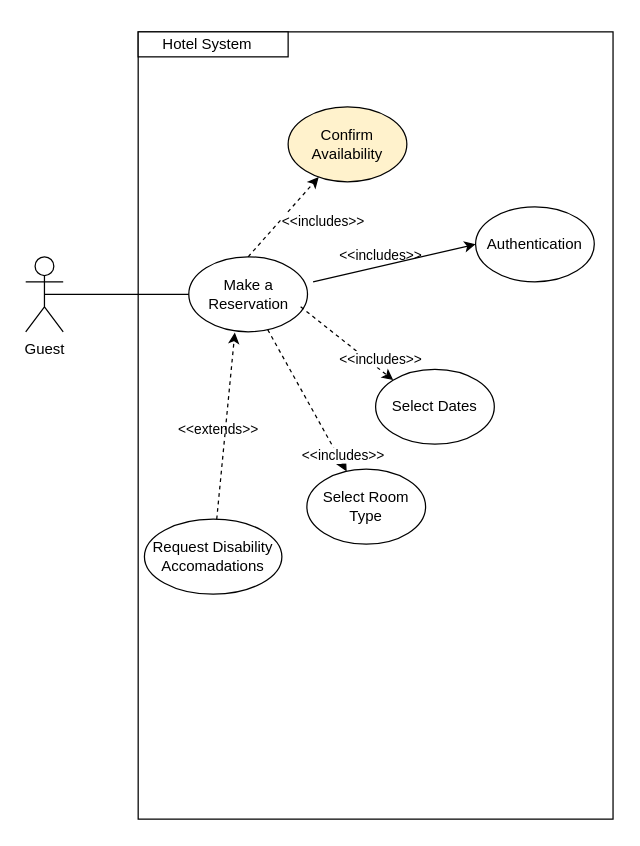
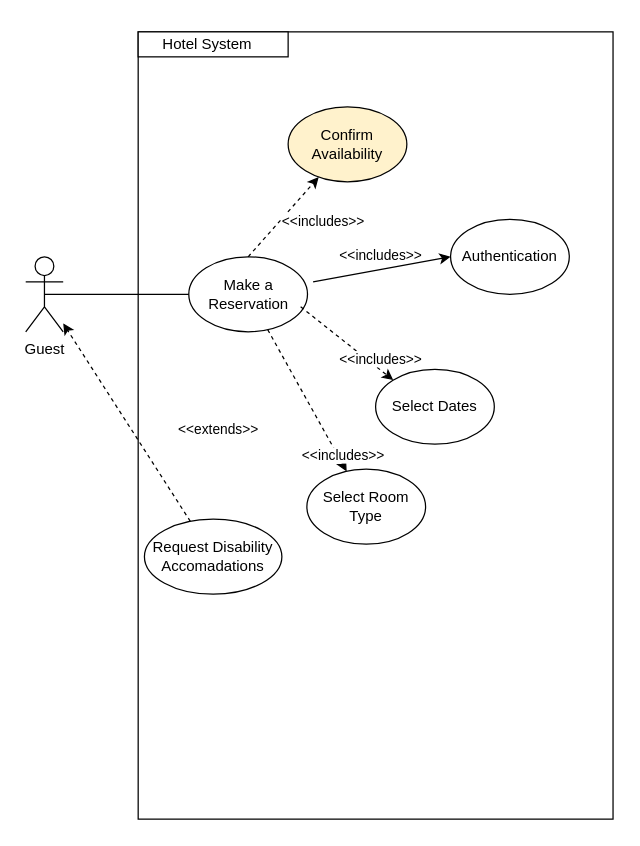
node "Authentication": moved (535, 244) -> (510, 257)
edge "Request Disability Accomadations" -> "Make a Reservation": now "Request Disability Accomadations" -> "Guest"
